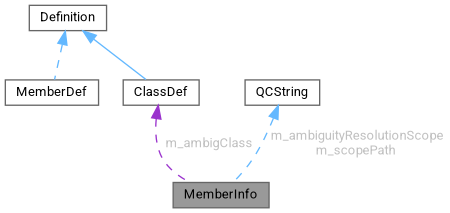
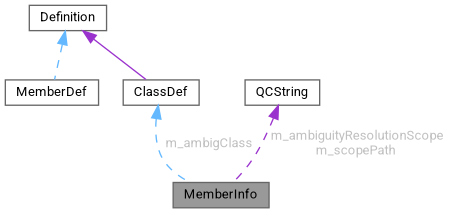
edge "ClassDef" -> "Definition": color steelblue1 -> darkorchid3
edge "MemberInfo" -> "QCString": color steelblue1 -> darkorchid3
edge "MemberInfo" -> "ClassDef": color darkorchid3 -> steelblue1
